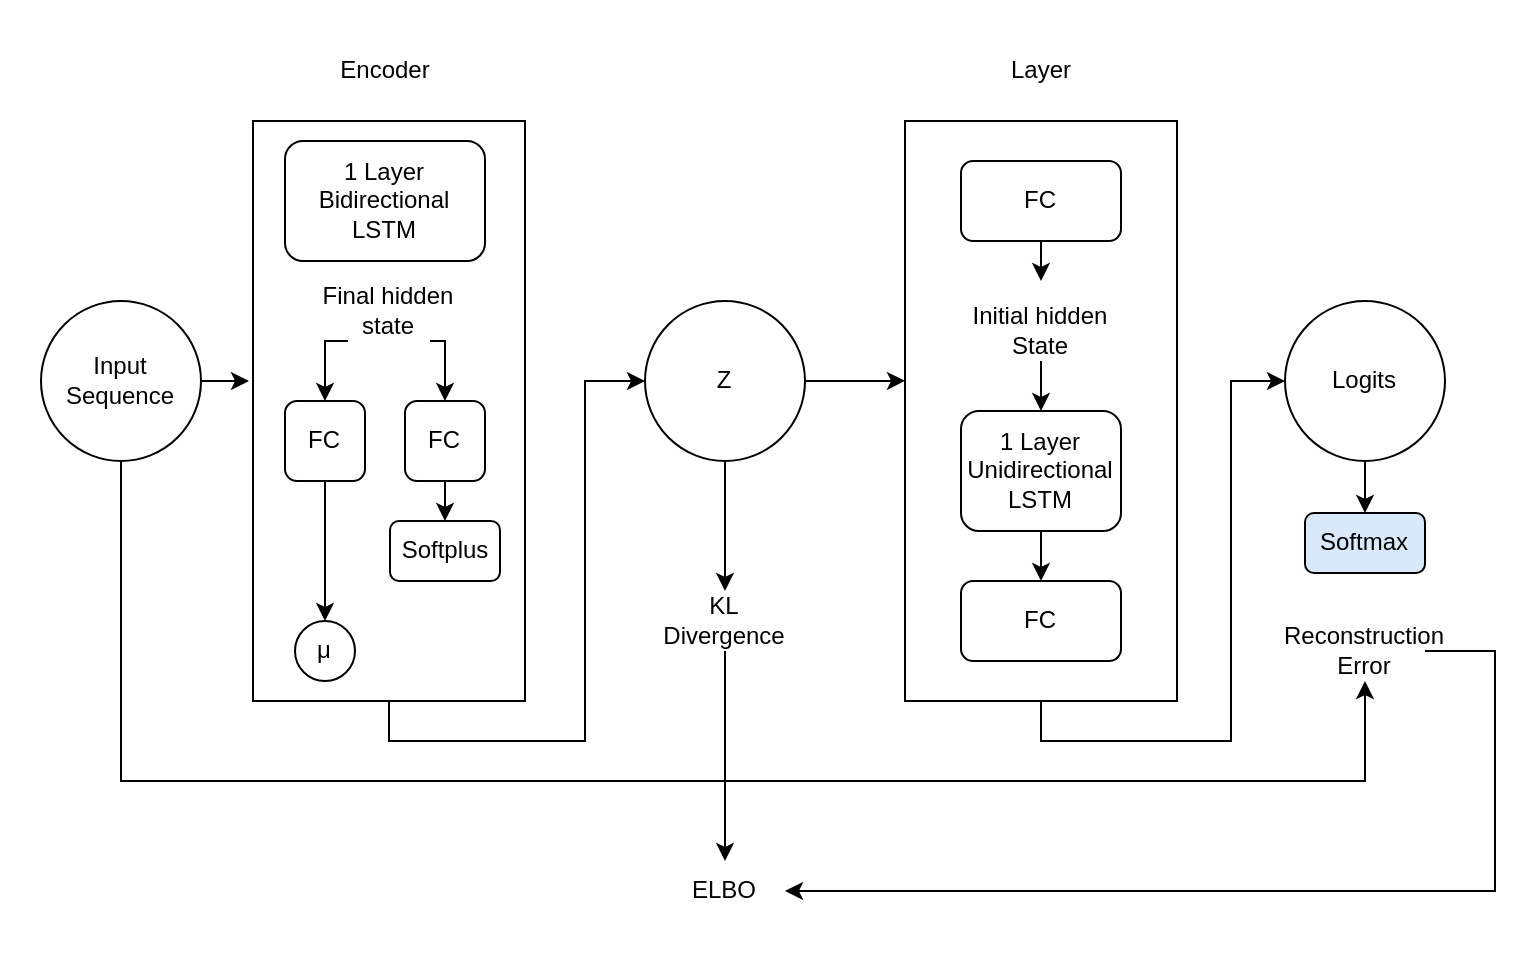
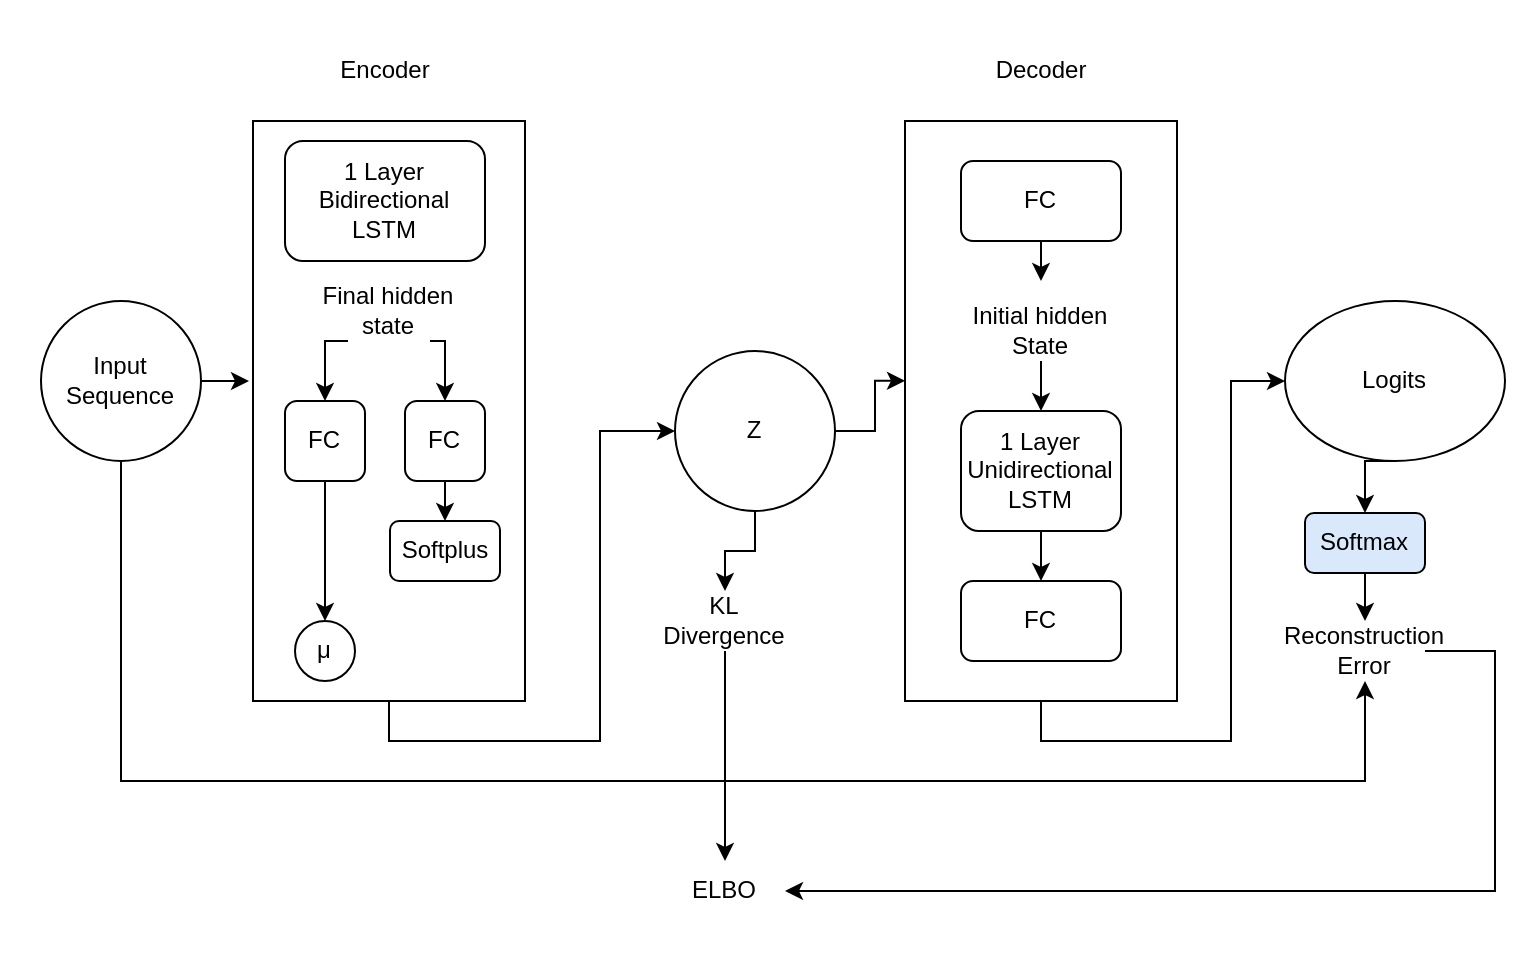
node "Layer": label "Layer" -> "Decoder"
node "Z": moved (725, 381) -> (755, 431)
node "Logits": size 160x160 -> 220x160
edge "Softmax" -> "Reconstruction Error": added
